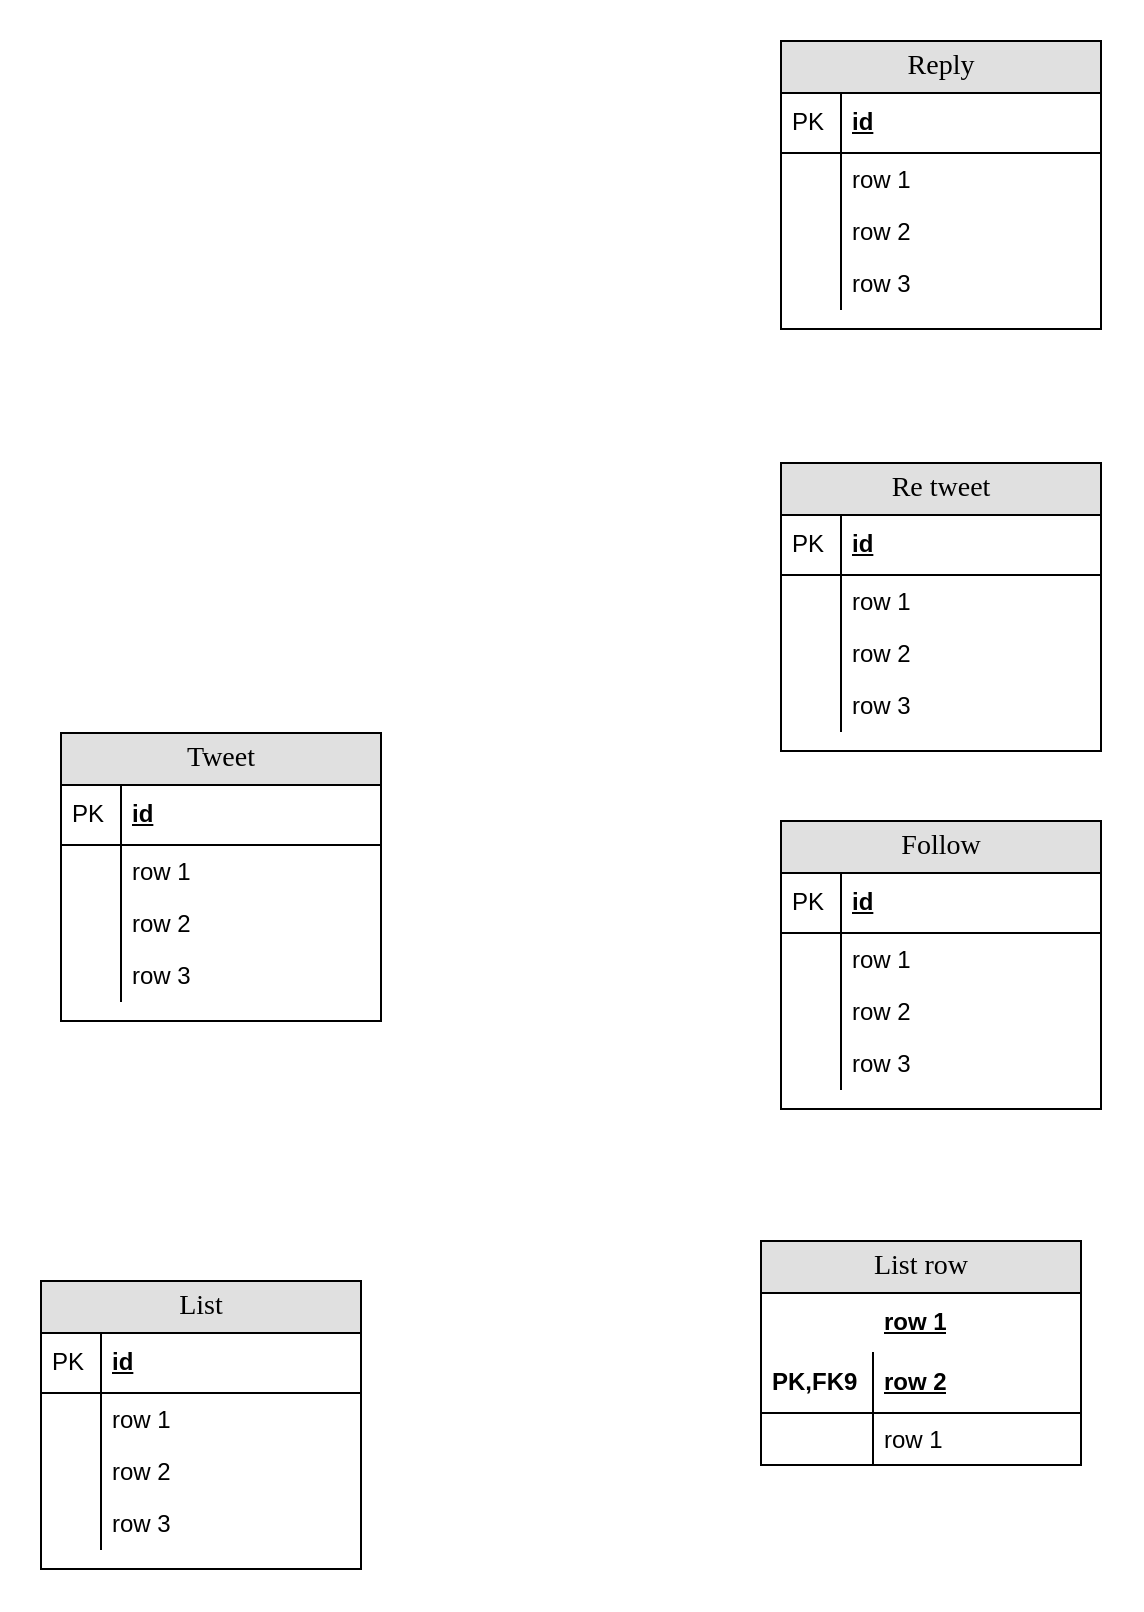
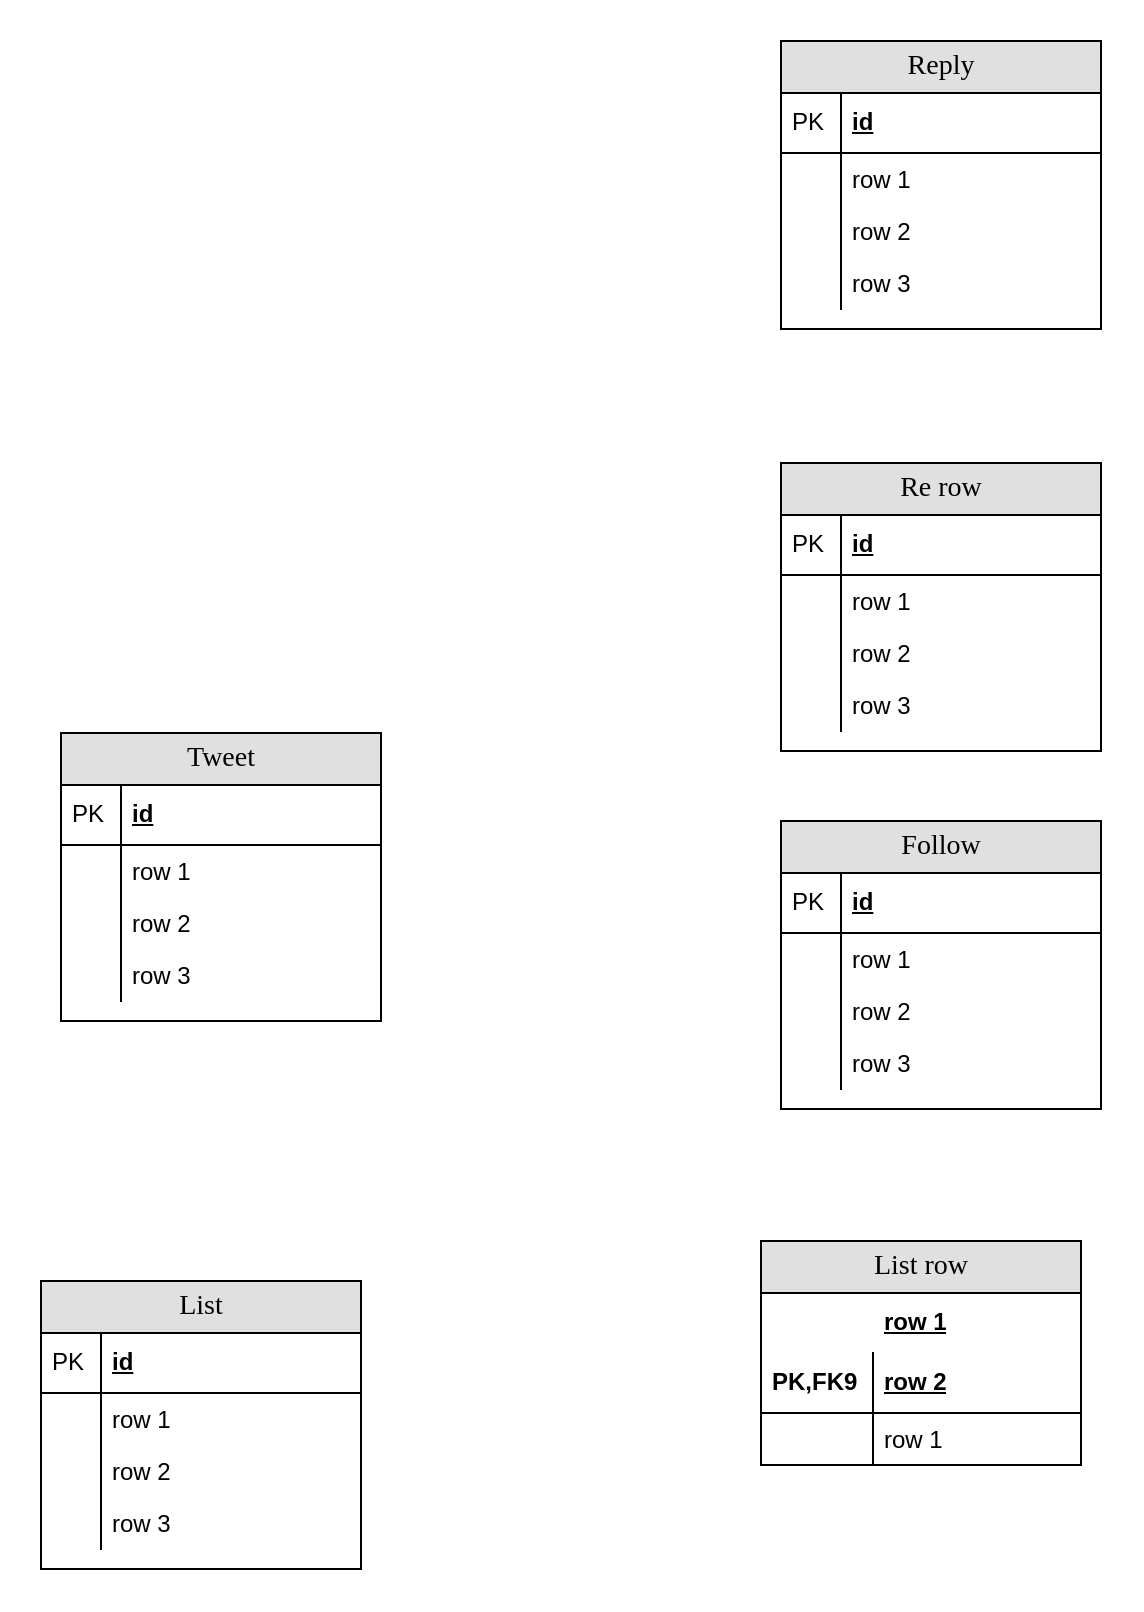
node "Re tweet": label "Re tweet" -> "Re row"
